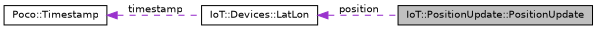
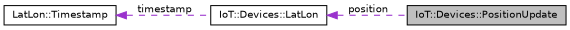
node "Poco::Timestamp": label "Poco::Timestamp" -> "LatLon::Timestamp"
node "IoT::PositionUpdate::PositionUpdate": label "IoT::PositionUpdate::PositionUpdate" -> "IoT::Devices::PositionUpdate"
